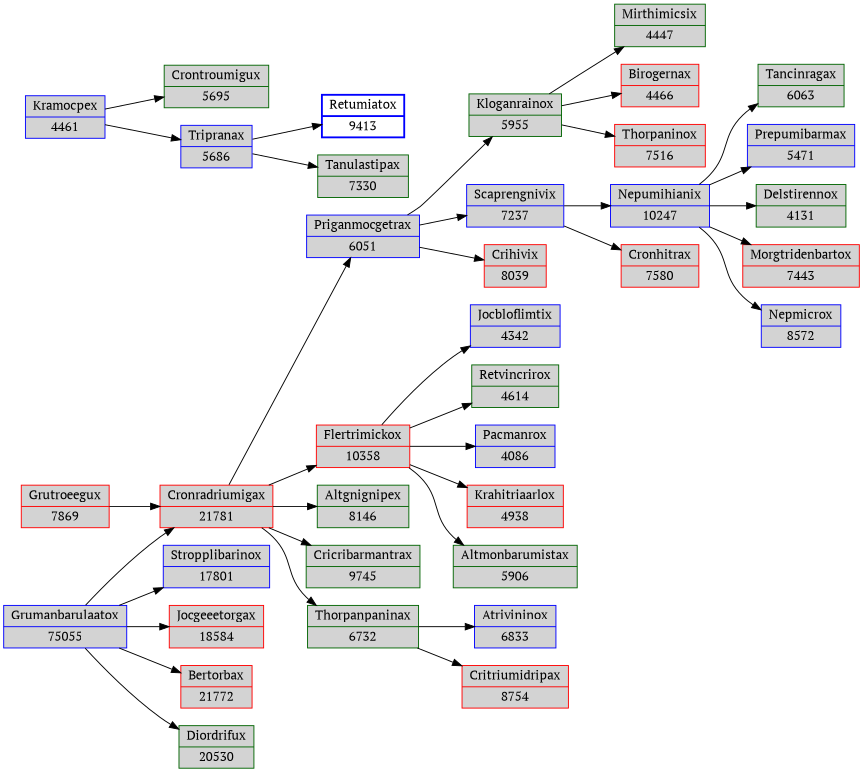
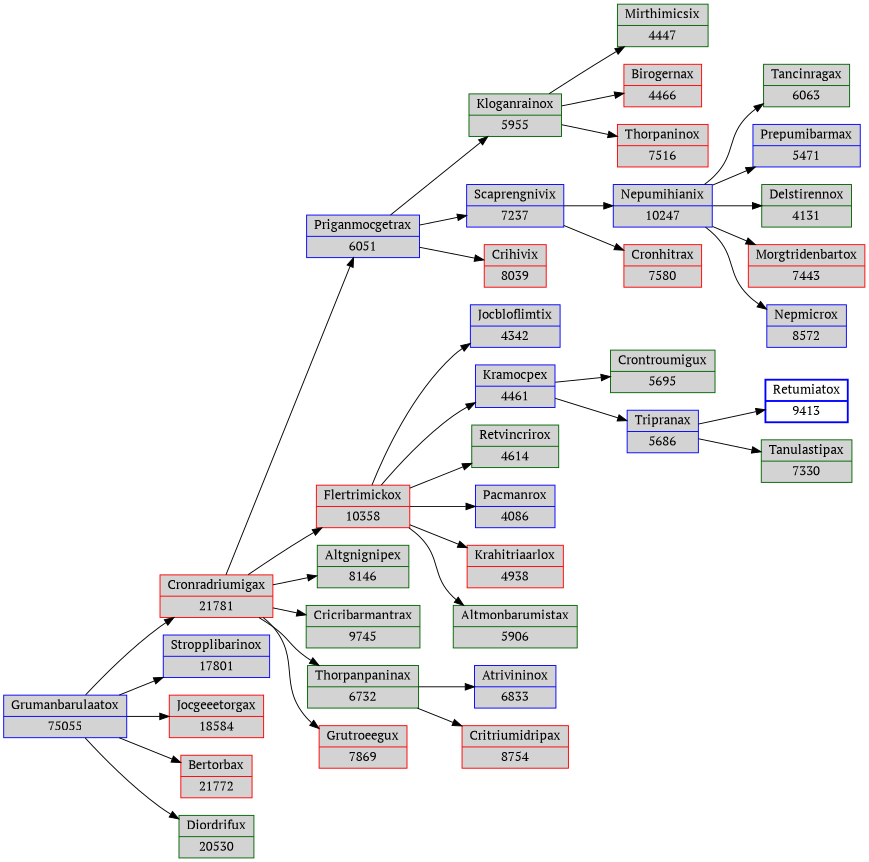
edge "Flertrimickox" -> "Kramocpex": added
edge "Grutroeegux" -> "Cronradriumigax": reversed
